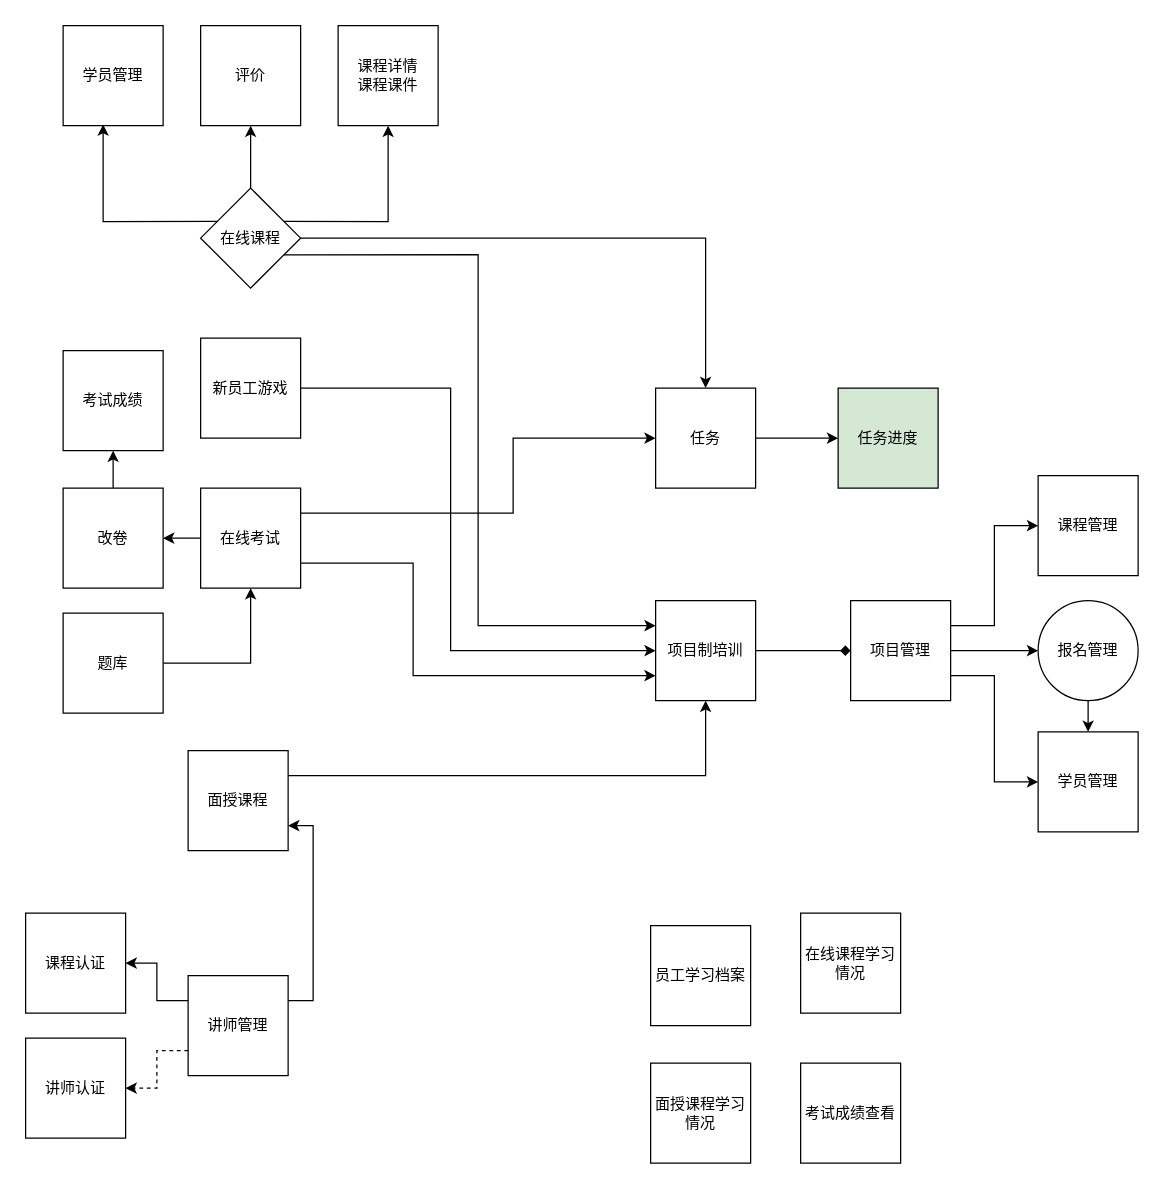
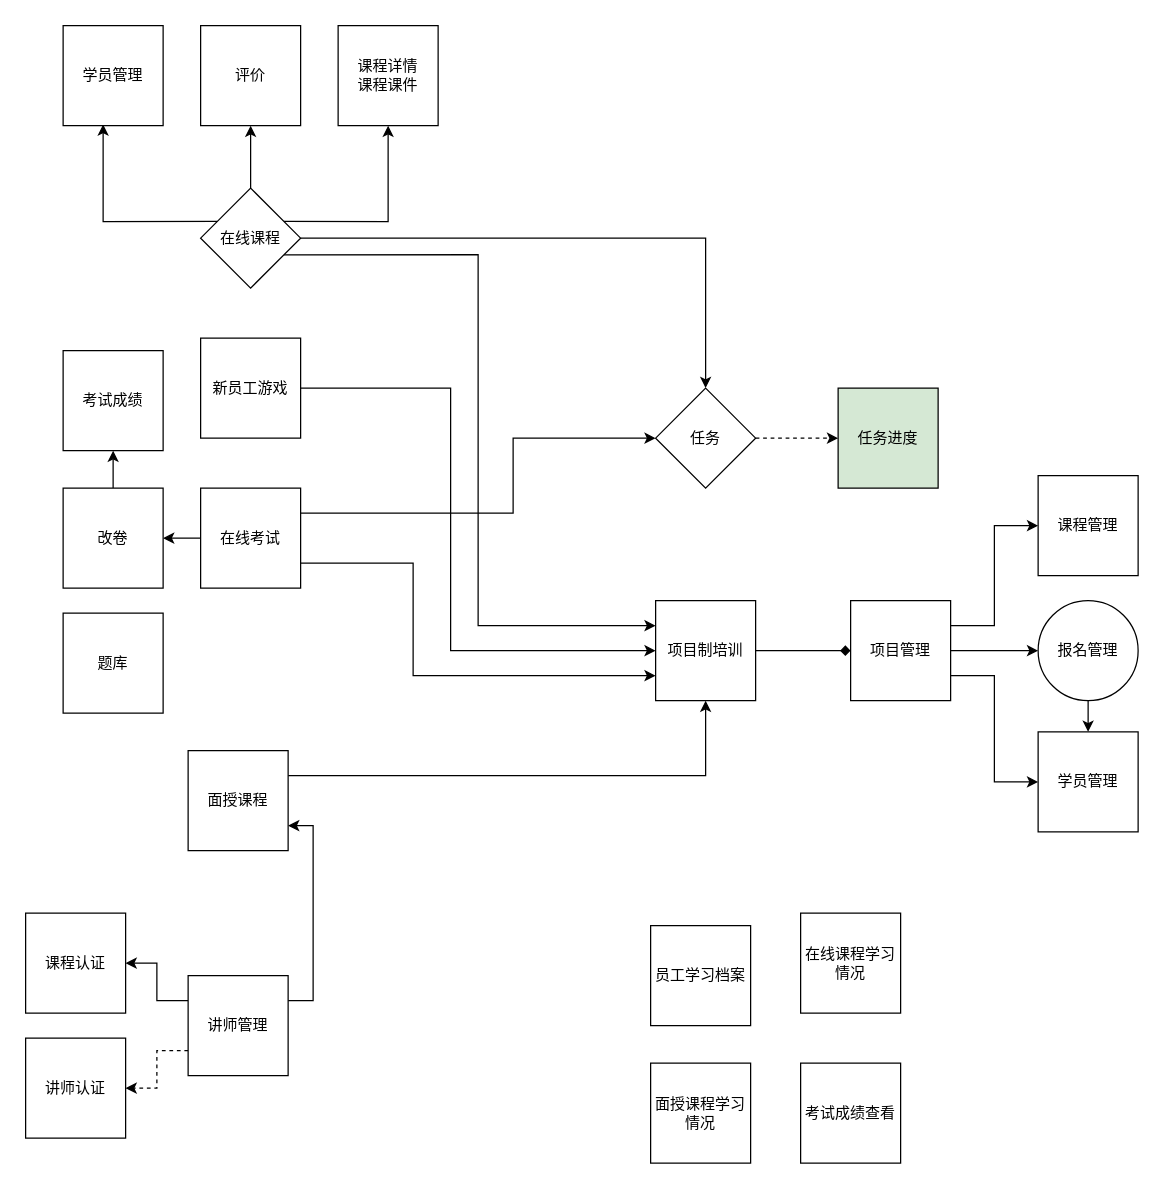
node "任务": shape rectangle -> diamond
edge "任务" -> "任务进度": style solid -> dashed
edge "题库" -> "在线考试": removed
